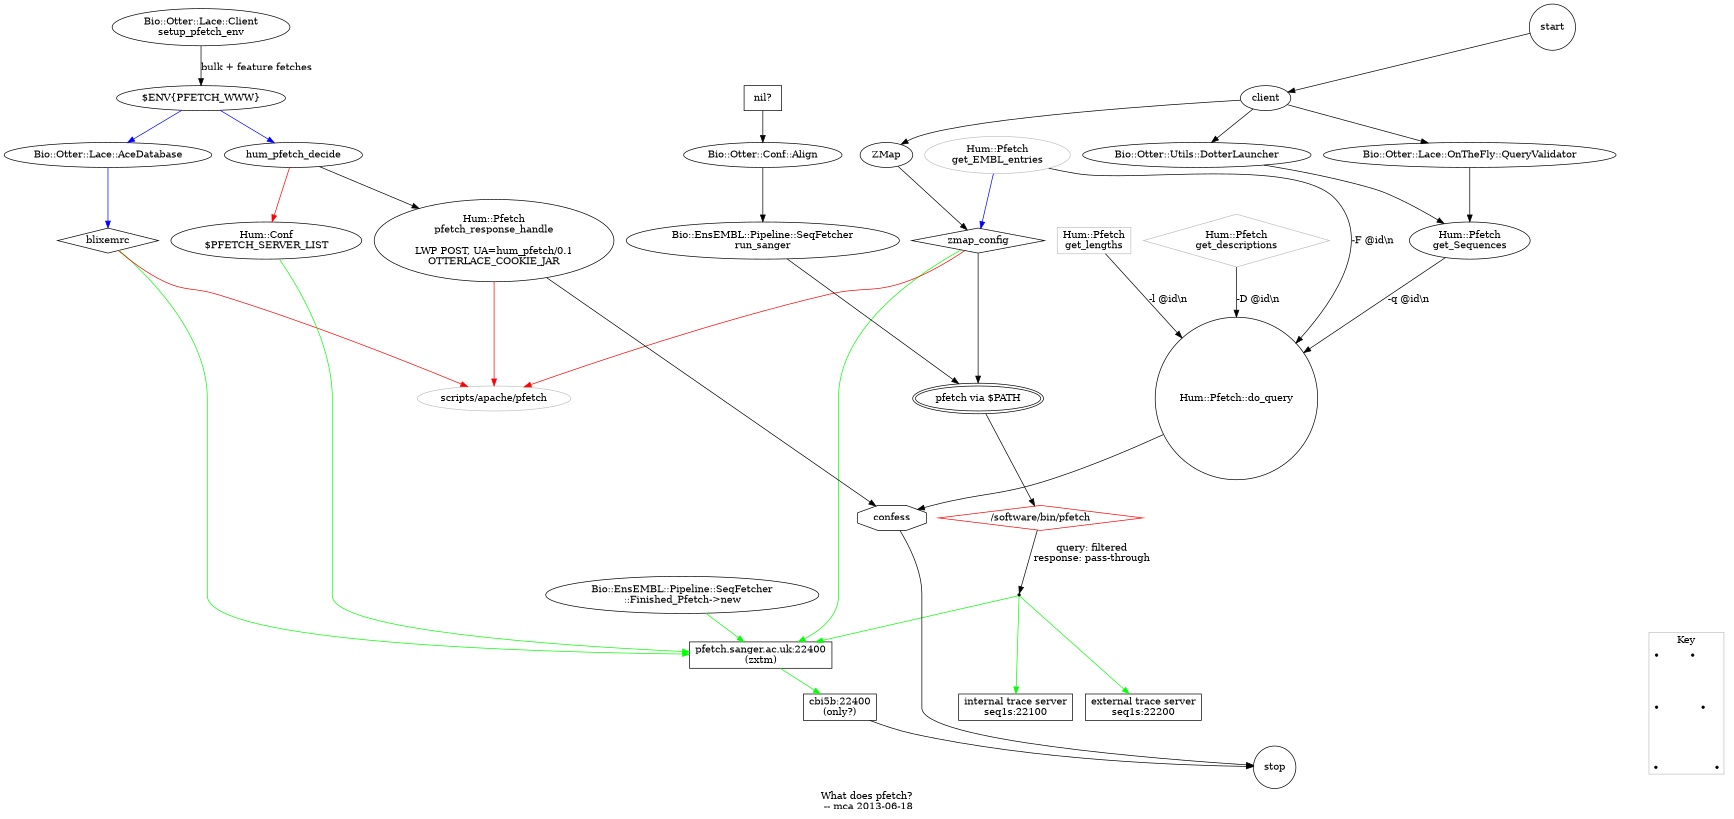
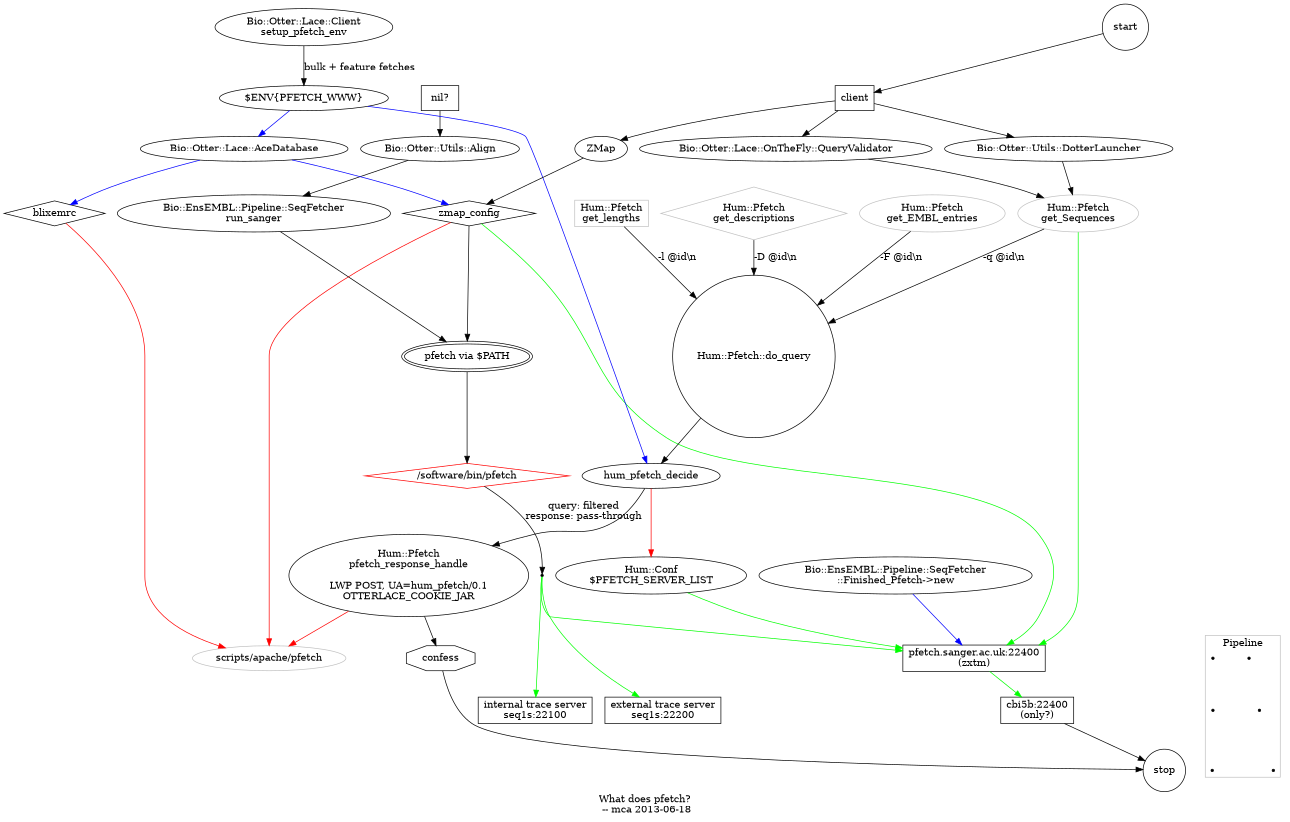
node "client": shape ellipse -> box
node "Bio::Otter::Conf::Align": label "Bio::Otter::Conf::Align" -> "Bio::Otter::Utils::Align"
edge "Hum::Pfetch get_EMBL_entries" -> "zmap_config": now "Bio::Otter::Lace::AceDatabase" -> "zmap_config"
node "Hum::Pfetch get_Sequences": color black -> grey
edge "Hum::Pfetch::do_query" -> "confess": now "Hum::Pfetch::do_query" -> "hum_pfetch_decide"
edge "blixemrc" -> "pfetch.sanger.ac.uk:22400 (zxtm)": now "Hum::Pfetch get_Sequences" -> "pfetch.sanger.ac.uk:22400 (zxtm)"
edge "Bio::EnsEMBL::Pipeline::SeqFetcher ::Finished_Pfetch->new" -> "pfetch.sanger.ac.uk:22400 (zxtm)": color green -> blue
cluster "Key": label "Key" -> "Pipeline"
